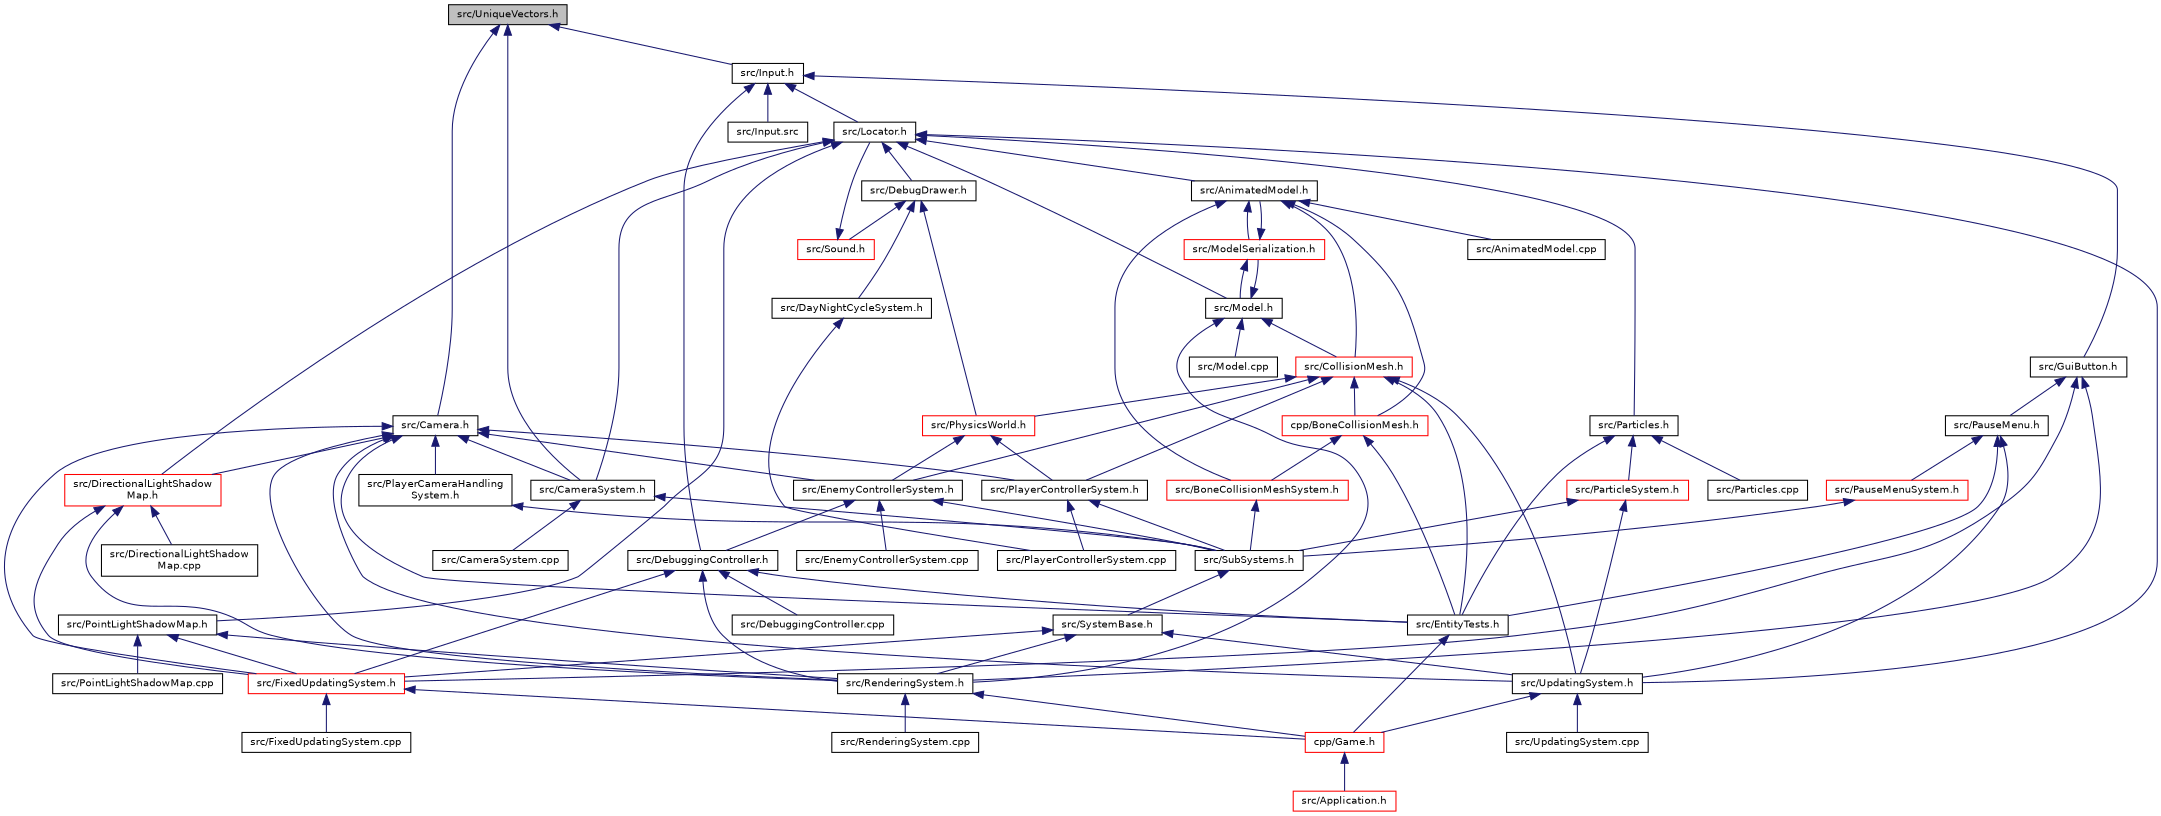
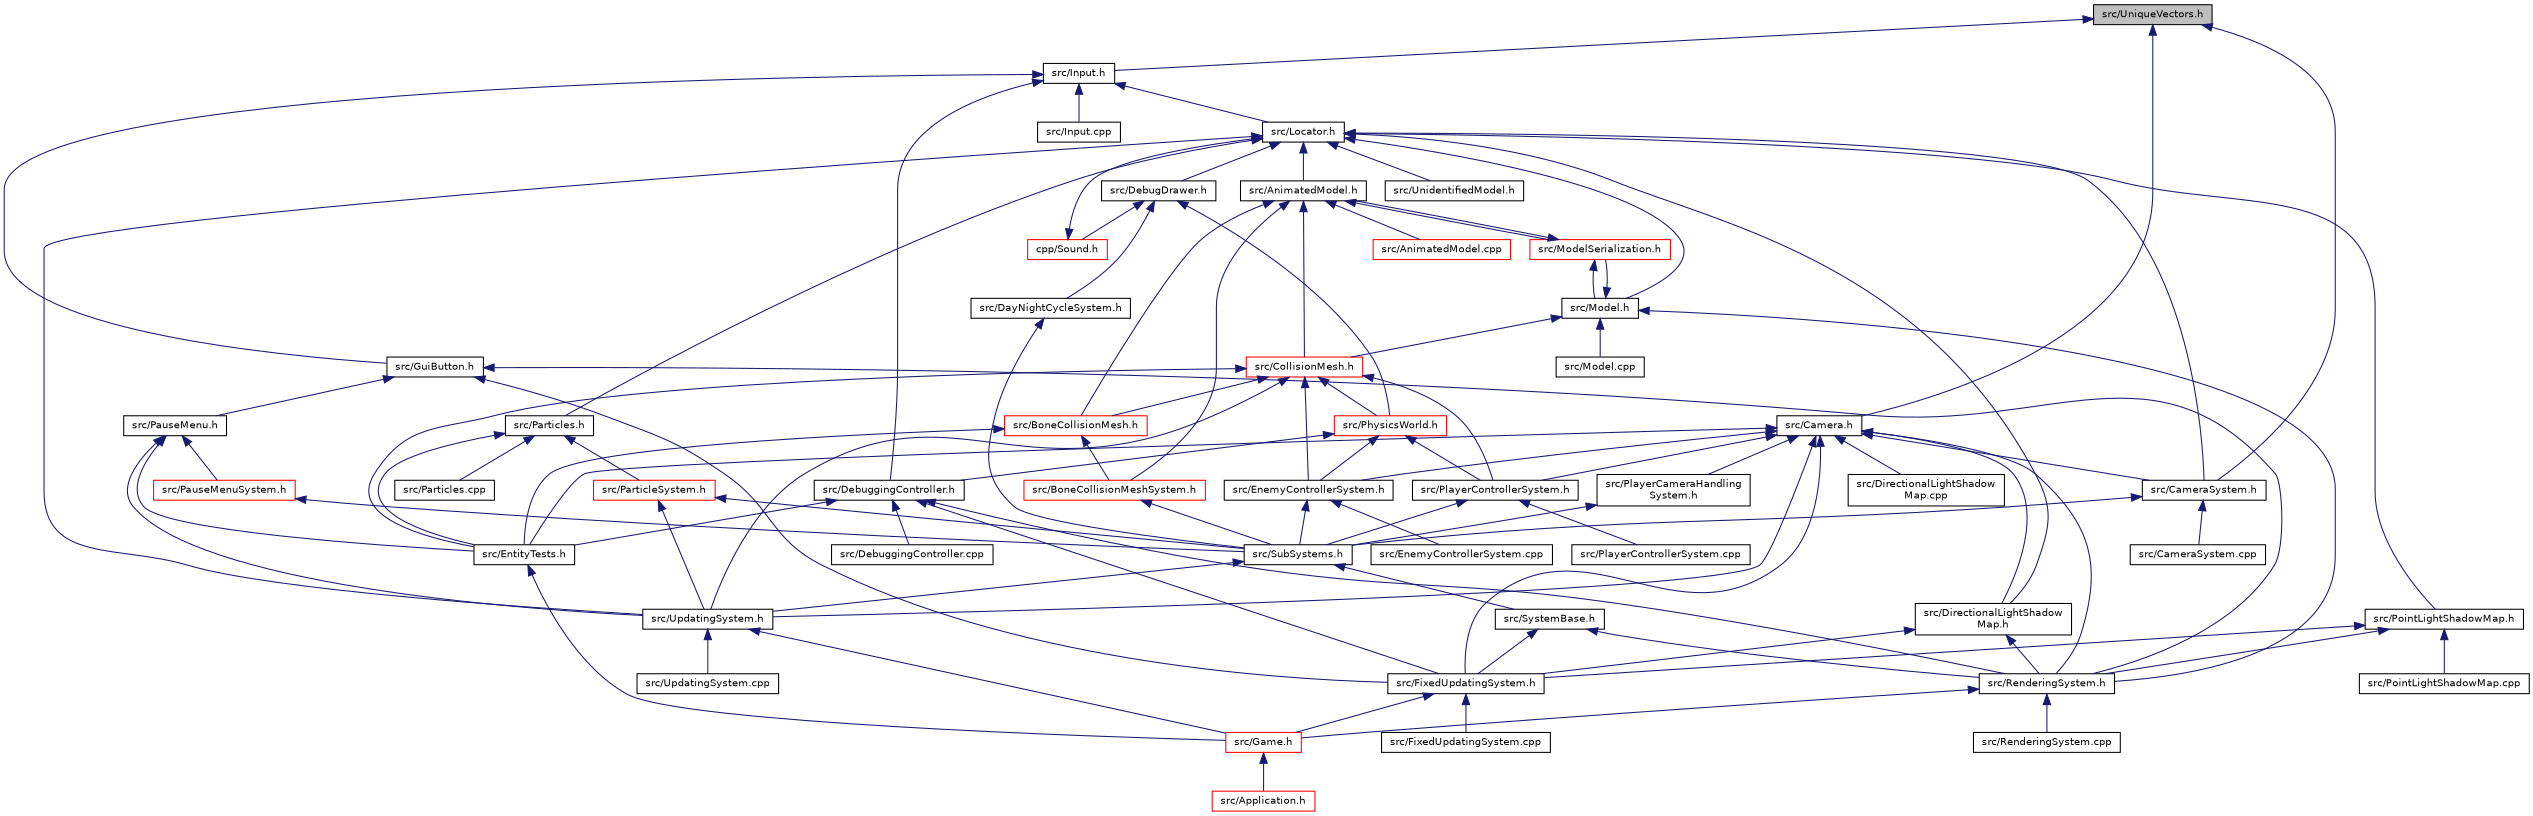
node "src/Input.src": label "src/Input.src" -> "src/Input.cpp"
node "src/UnidentifiedModel.h": added
node "src/Sound.h": label "src/Sound.h" -> "cpp/Sound.h"
node "src/AnimatedModel.cpp": color black -> red
node "cpp/BoneCollisionMesh.h": label "cpp/BoneCollisionMesh.h" -> "src/BoneCollisionMesh.h"
node "src/DirectionalLightShadow Map.h": color red -> black
edge "src/PlayerControllerSystem.cpp" -> "src/DayNightCycleSystem.h": now "src/SubSystems.h" -> "src/DayNightCycleSystem.h"
edge "src/DebuggingController.h" -> "src/EnemyControllerSystem.h": now "src/DebuggingController.h" -> "src/PhysicsWorld.h"
edge "src/DirectionalLightShadow Map.cpp" -> "src/DirectionalLightShadow Map.h": now "src/DirectionalLightShadow Map.cpp" -> "src/Camera.h"
edge "src/UpdatingSystem.h" -> "src/SystemBase.h": now "src/UpdatingSystem.h" -> "src/SubSystems.h"
node "src/FixedUpdatingSystem.h": color red -> black
node "cpp/Game.h": label "cpp/Game.h" -> "src/Game.h"
